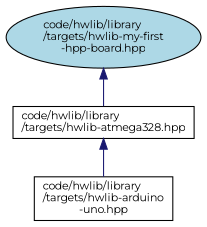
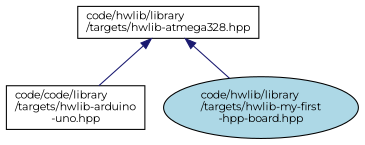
edge "code/hwlib/library /targets/hwlib-atmega328.hpp" -> "code/hwlib/library /targets/hwlib-my-first -hpp-board.hpp": reversed
node "code/hwlib/library /targets/hwlib-arduino -uno.hpp": label "code/hwlib/library /targets/hwlib-arduino -uno.hpp" -> "code/code/library /targets/hwlib-arduino -uno.hpp"
